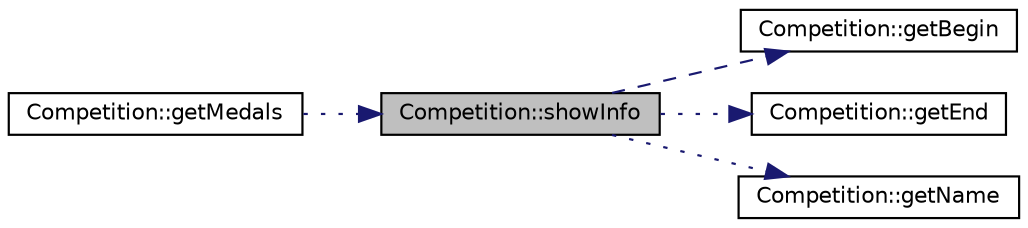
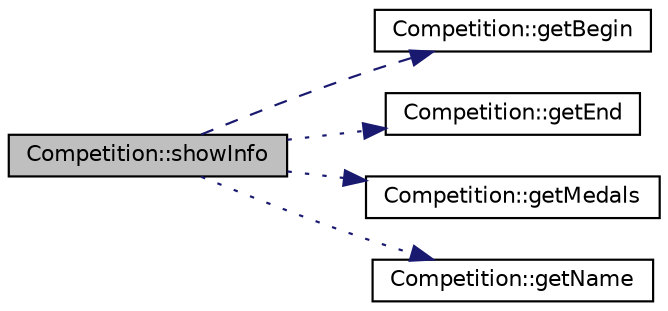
edge "Competition::getMedals" -> "Competition::showInfo": reversed
